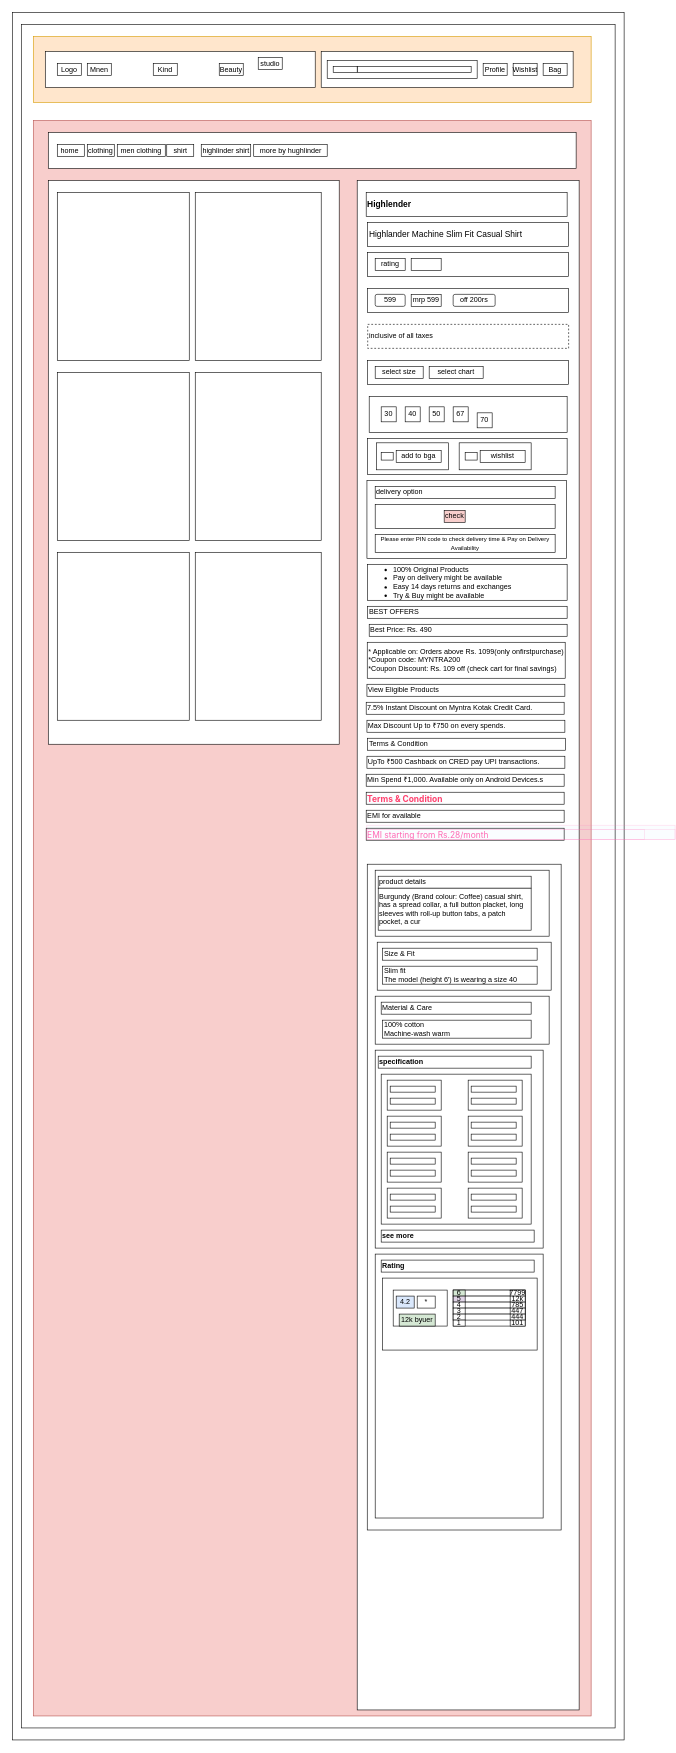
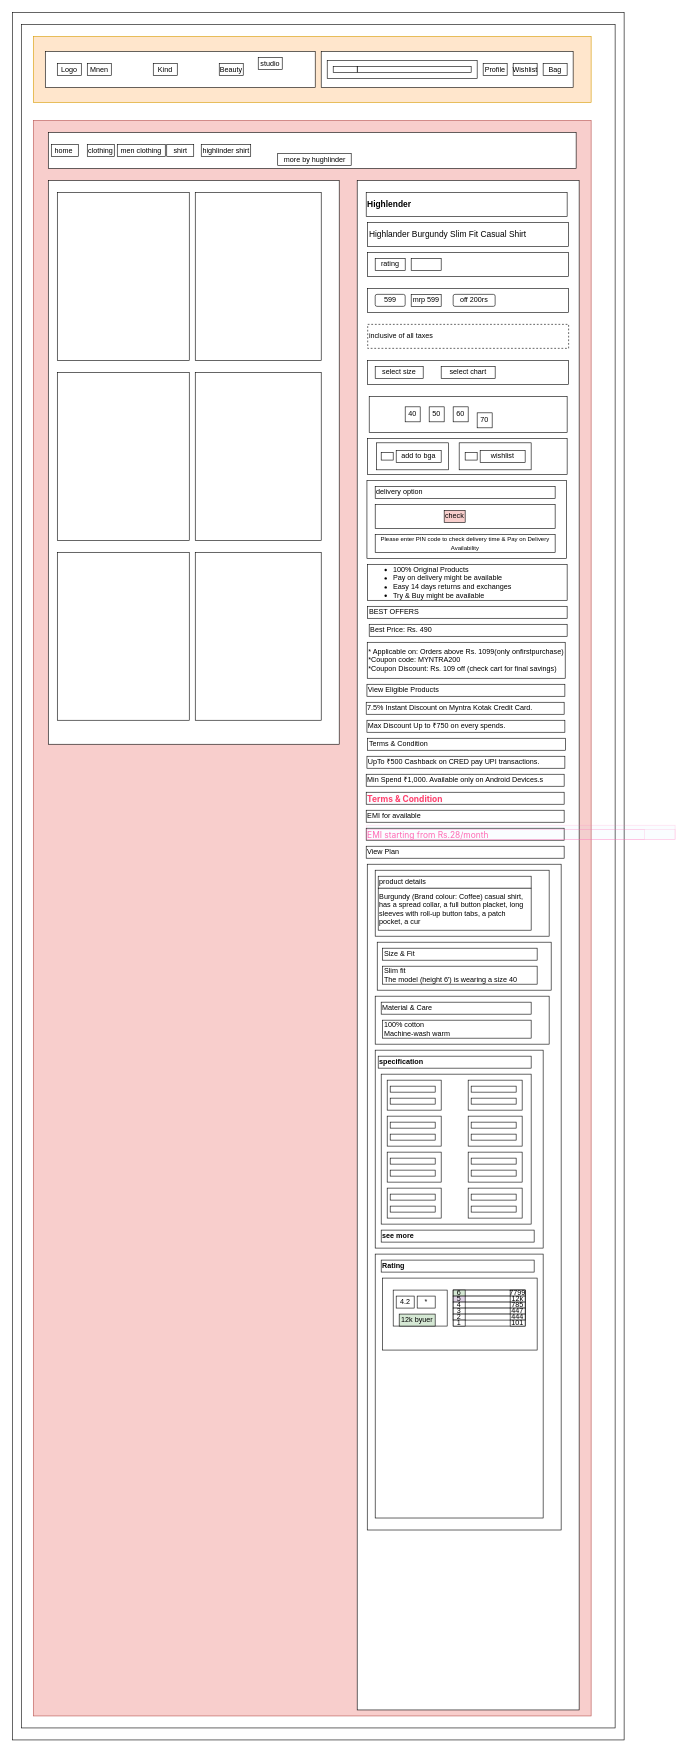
node "home": moved (71, 150) -> (65, 150)
node "more by hughlinder": moved (291, 150) -> (315, 159)
node "Highlander Machine Slim Fit Casual Shirt": label "Highlander Machine Slim Fit Casual Shirt" -> "Highlander Burgundy Slim Fit Casual Shirt"
node "select chart": moved (456, 372) -> (468, 372)
node "30": removed
node "67": label "67" -> "60"
node "View Plan": added
node "4.2": fillcolor #dae8fc -> #ffffff
